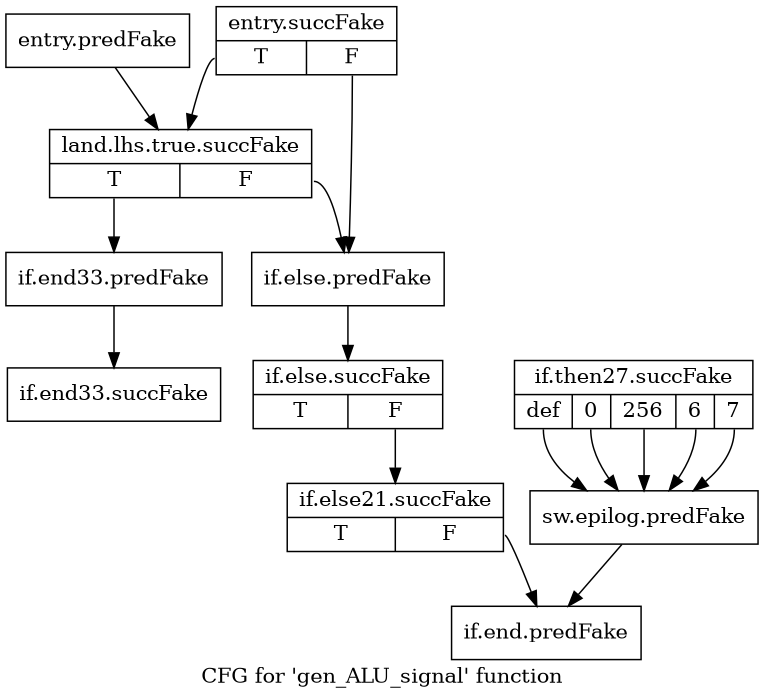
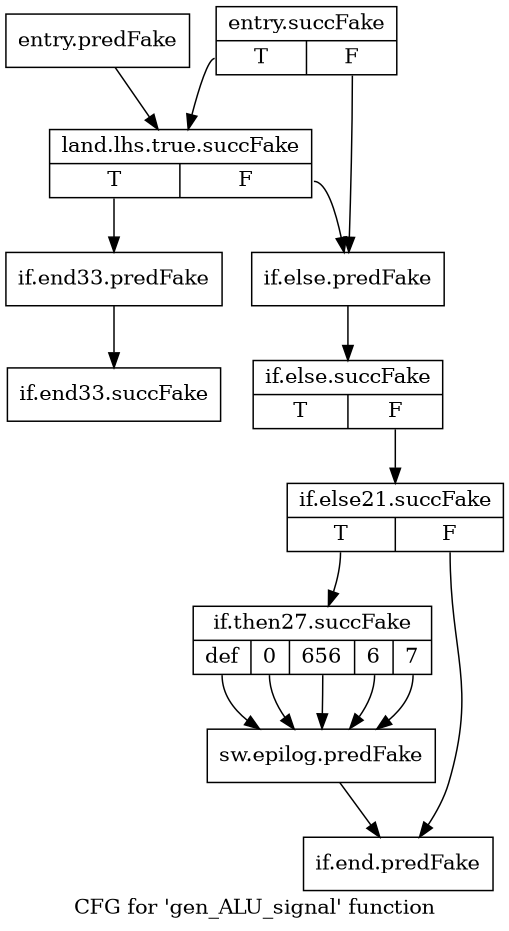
node "if.then27.succFake": text "256" -> "656"
edge "if.else21.succFake" -> "if.then27.succFake": added
